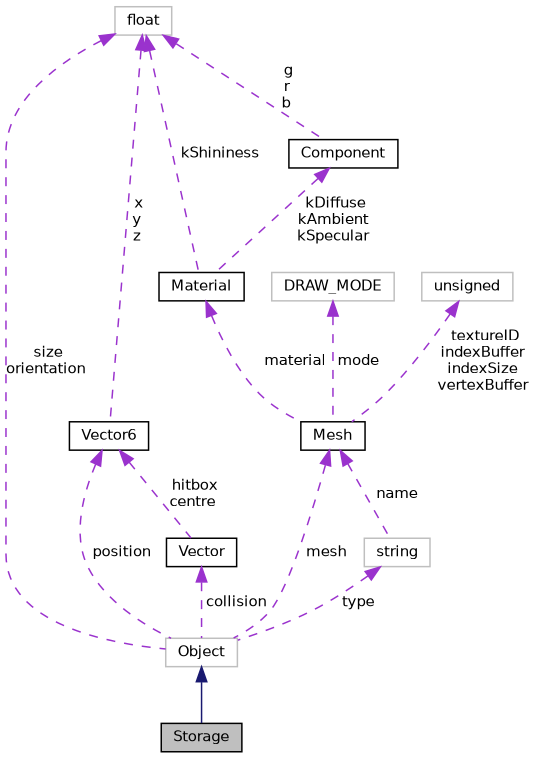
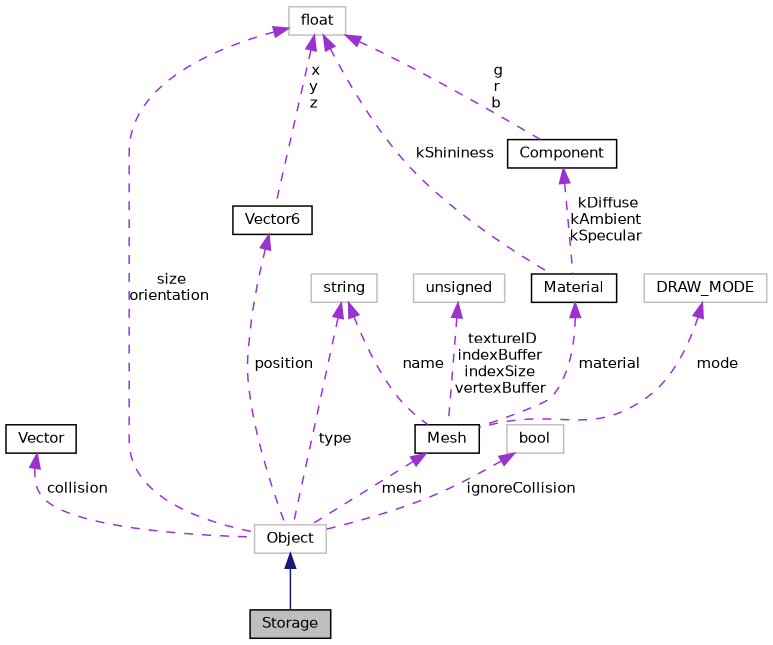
node "bool": added
edge "Vector" -> "Vector6": removed, label "hitbox centre"
edge "string" -> "Mesh": reversed
